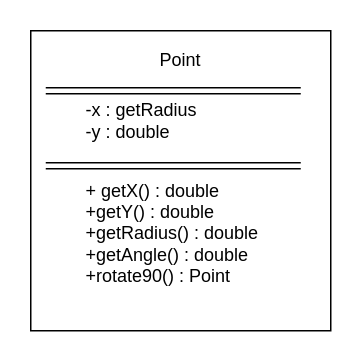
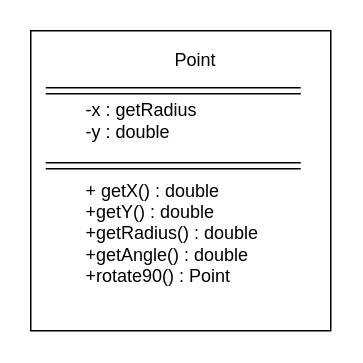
node "Point": moved (181, 61) -> (196, 61)
